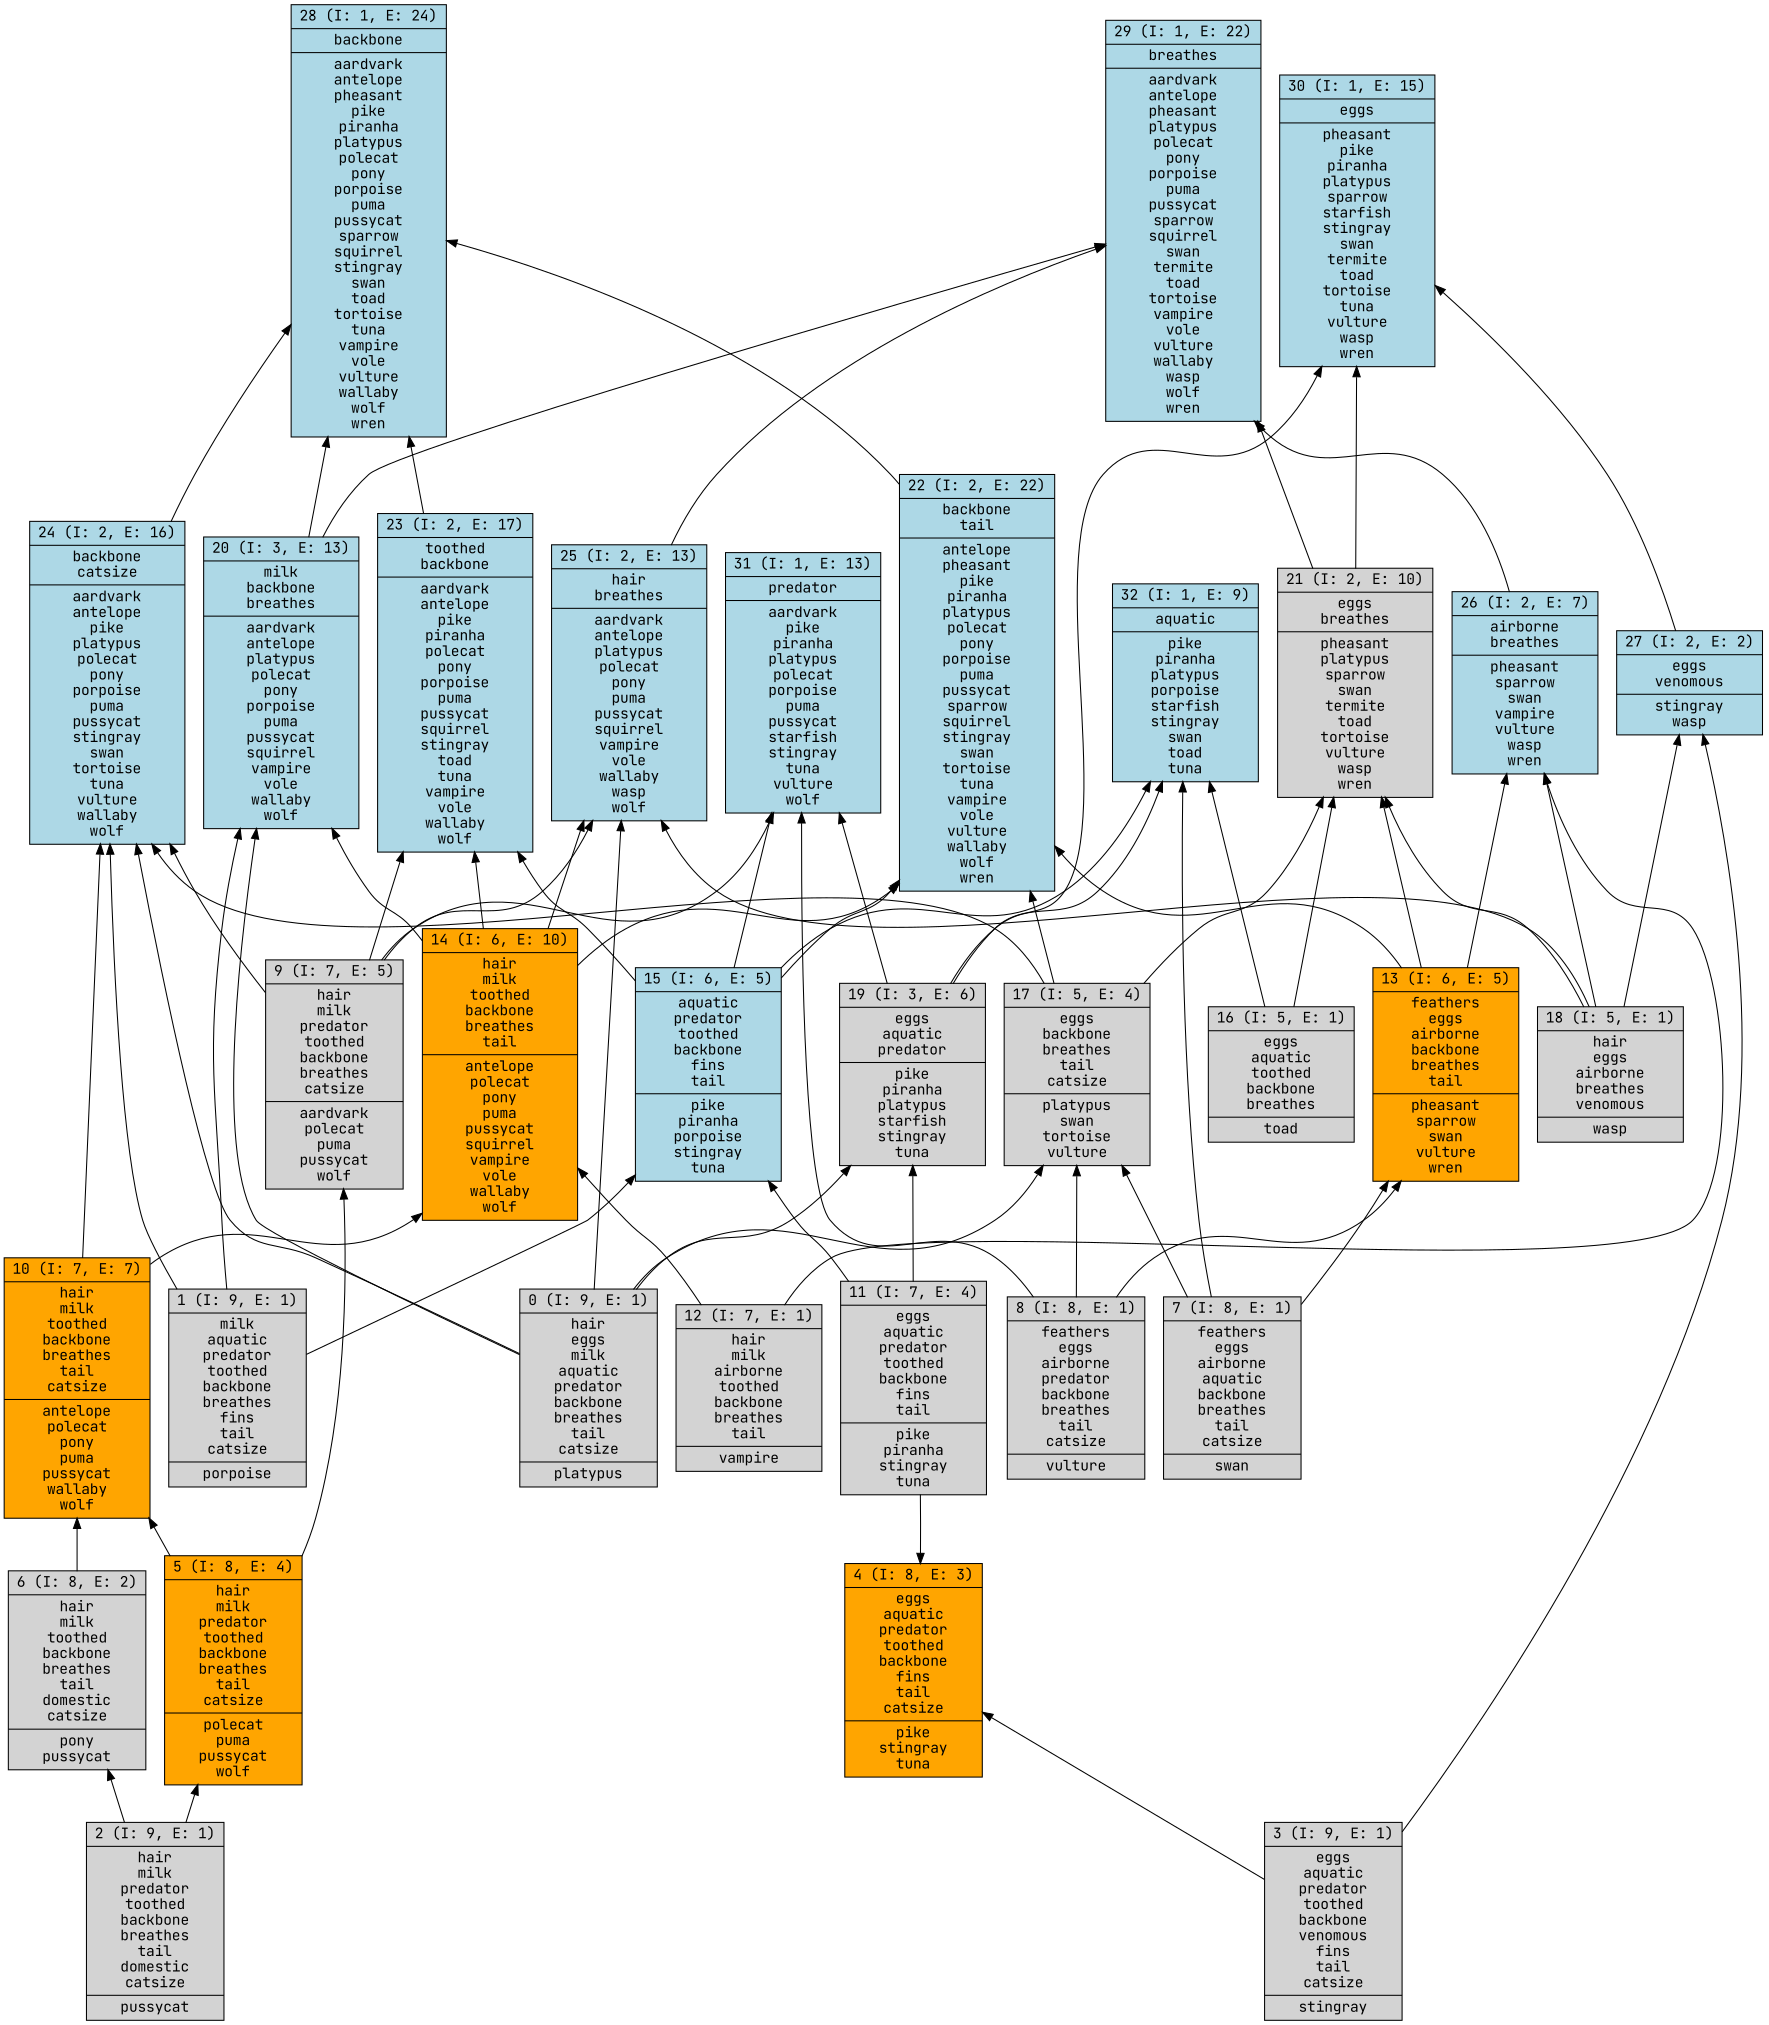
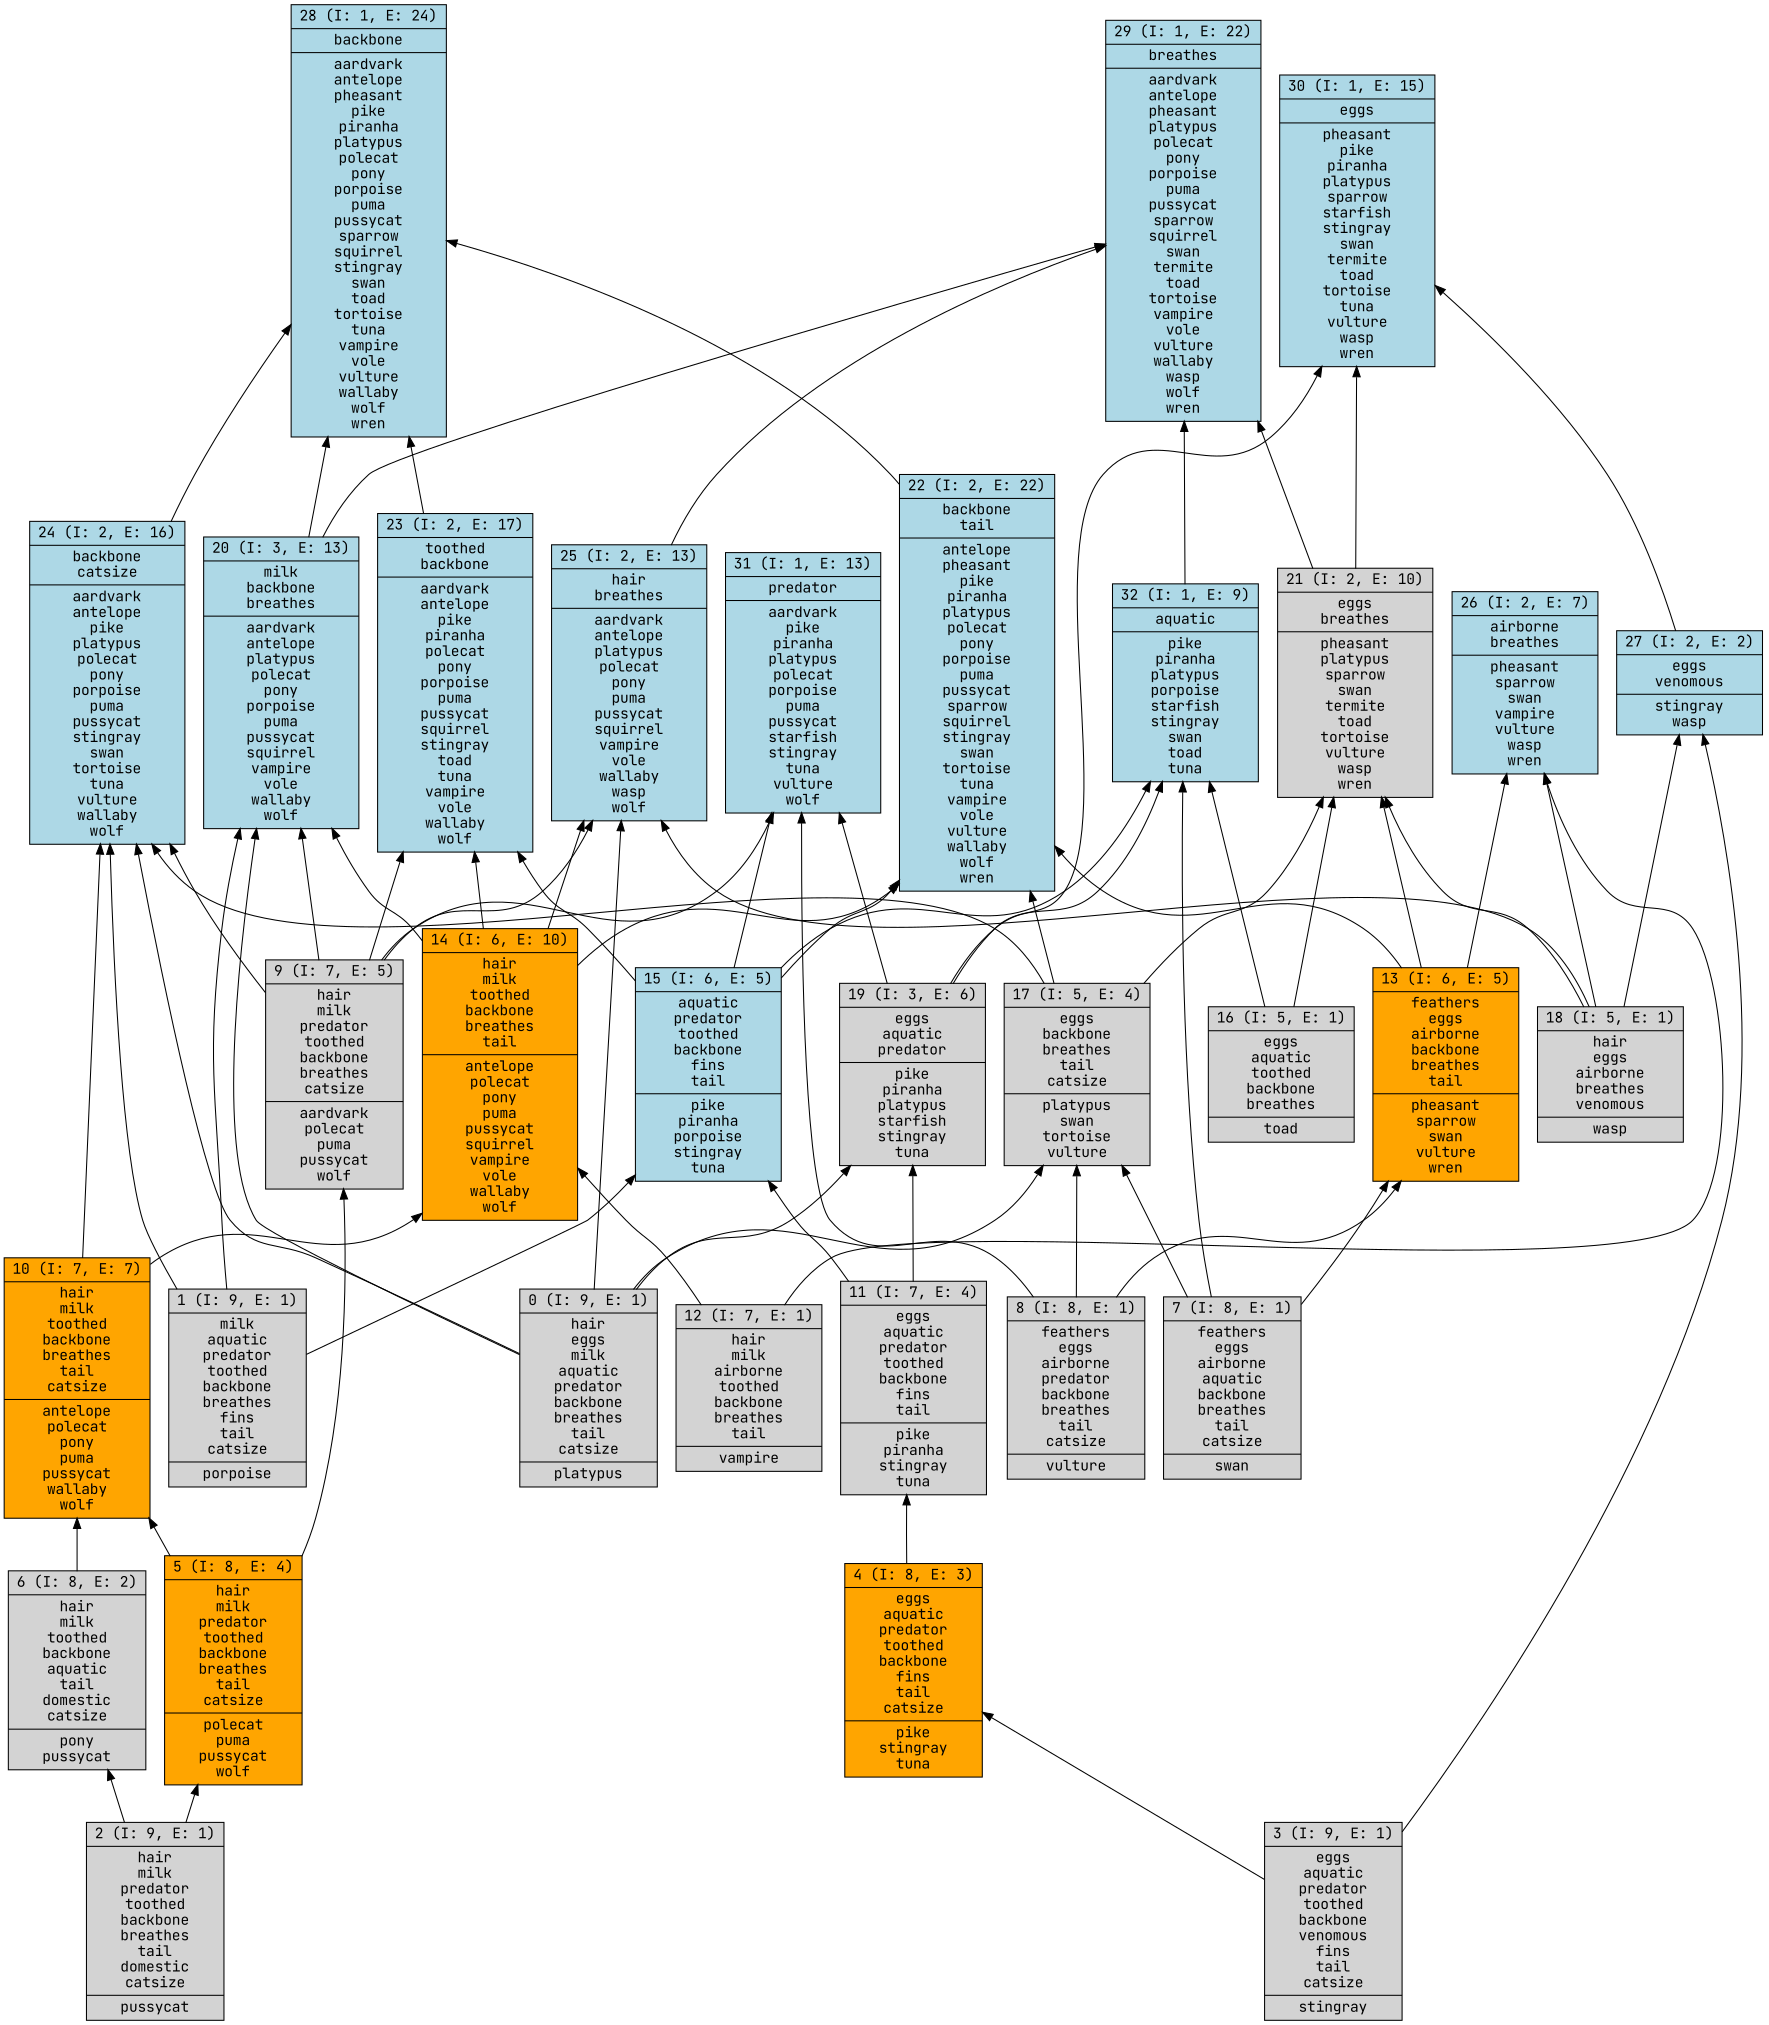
edge "26 (I: 2, E: 7)" -> "29 (I: 1, E: 22)": now "32 (I: 1, E: 9)" -> "29 (I: 1, E: 22)"
edge "9 (I: 7, E: 5)" -> "20 (I: 3, E: 13)": added
edge "11 (I: 7, E: 4)" -> "4 (I: 8, E: 3)": reversed
node "6 (I: 8, E: 2)": text "breathes" -> "aquatic"
